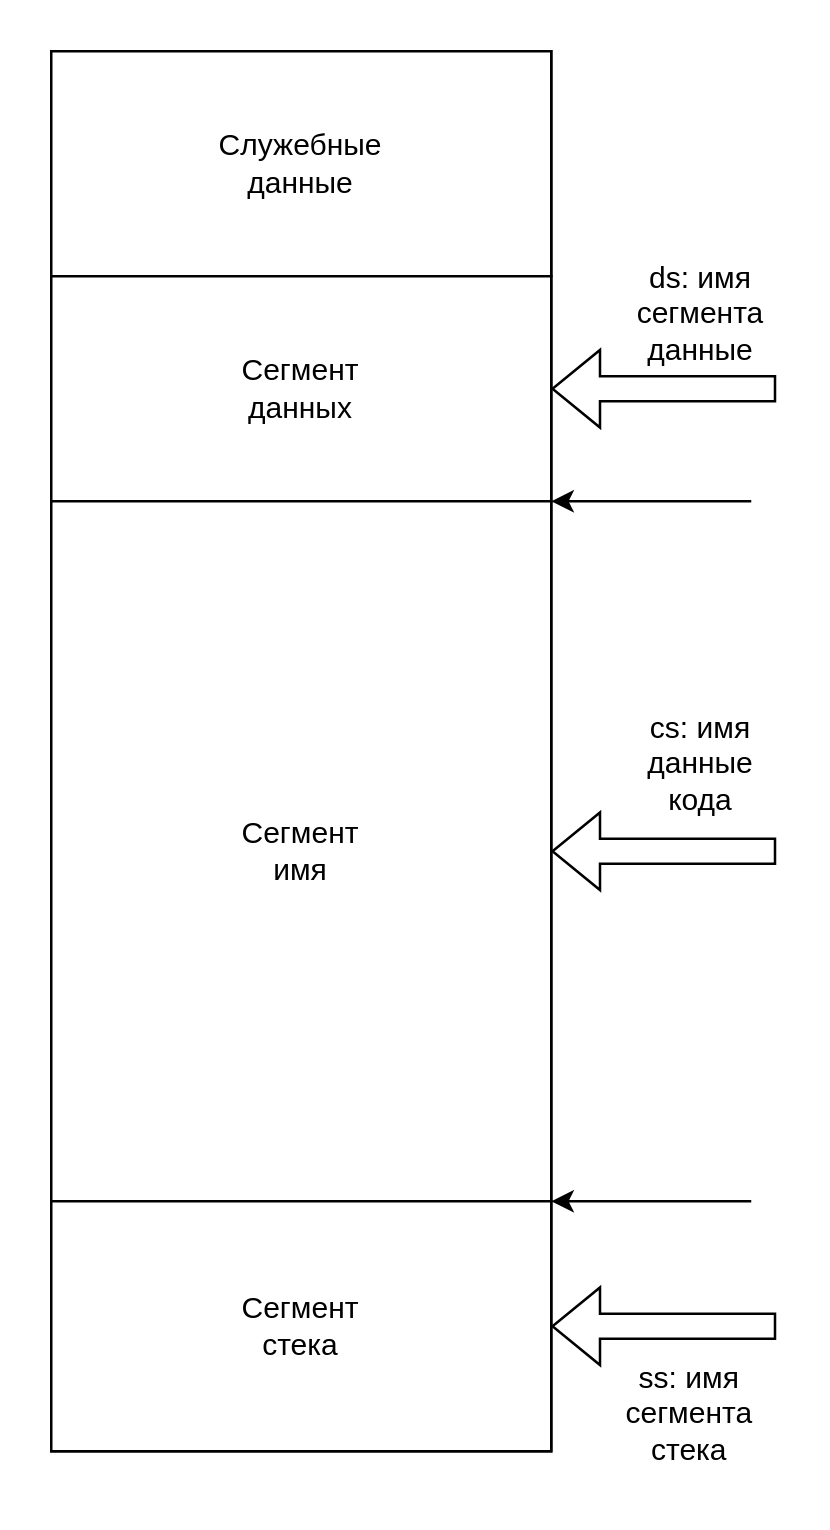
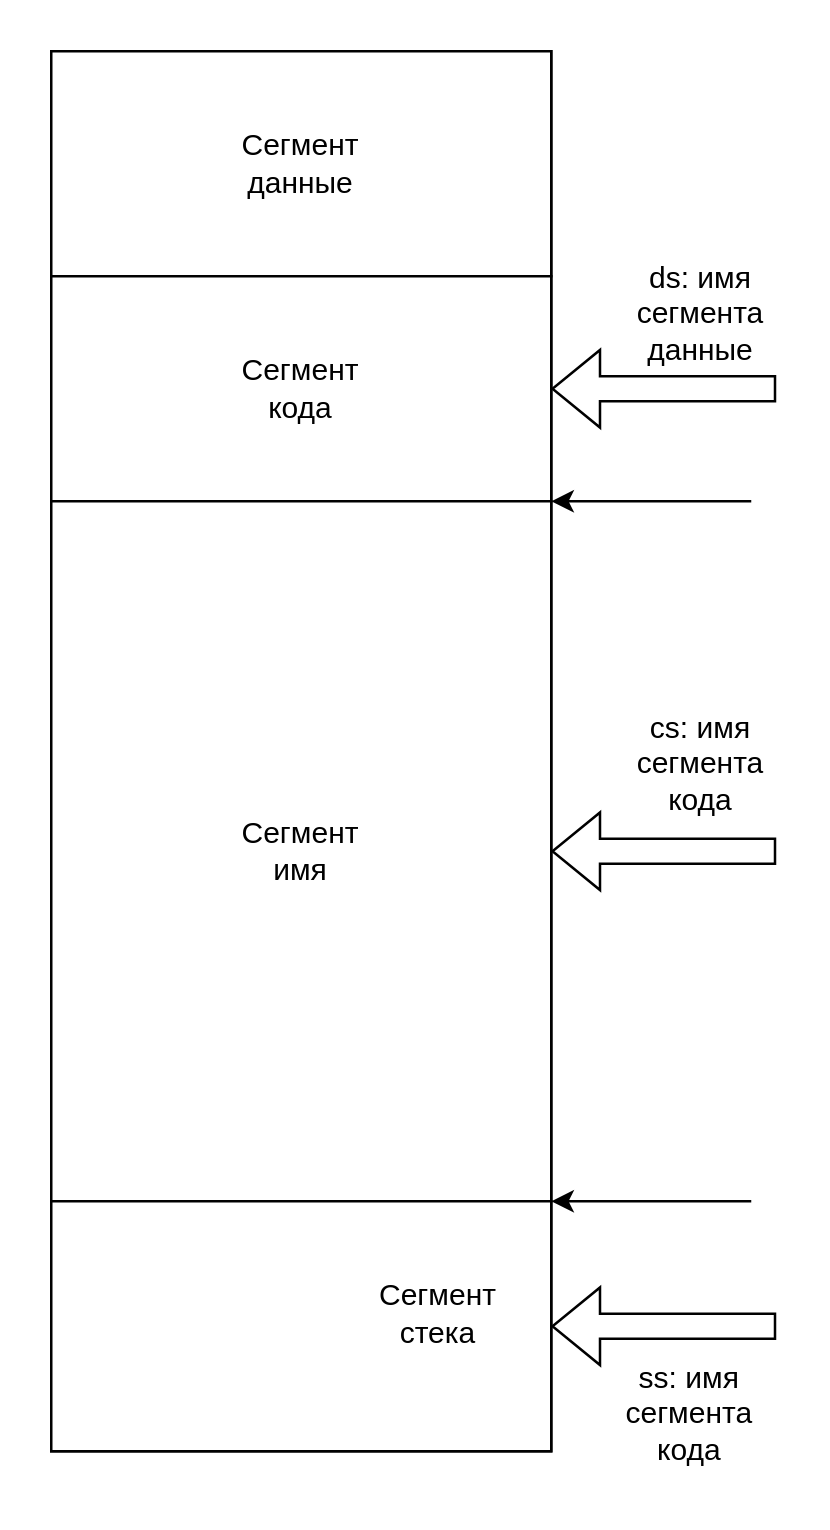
node "Служебные данные": label "Служебные данные" -> "Сегмент данные"
node "Сегмент данных": label "Сегмент данных" -> "Сегмент кода"
node "cs: имя данные кода": label "cs: имя данные кода" -> "cs: имя сегмента кода"
node "Сегмент стека": moved (301, 1326) -> (439, 1314)
node "ss: имя сегмента стека": label "ss: имя сегмента стека" -> "ss: имя сегмента кода"
